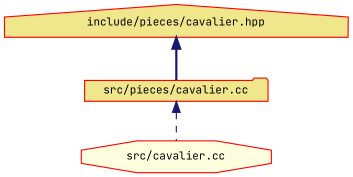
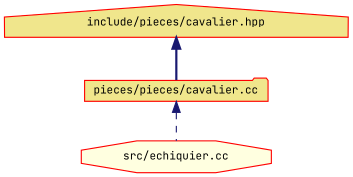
node "src/pieces/cavalier.cc": label "src/pieces/cavalier.cc" -> "pieces/pieces/cavalier.cc"
node "src/cavalier.cc": label "src/cavalier.cc" -> "src/echiquier.cc"
